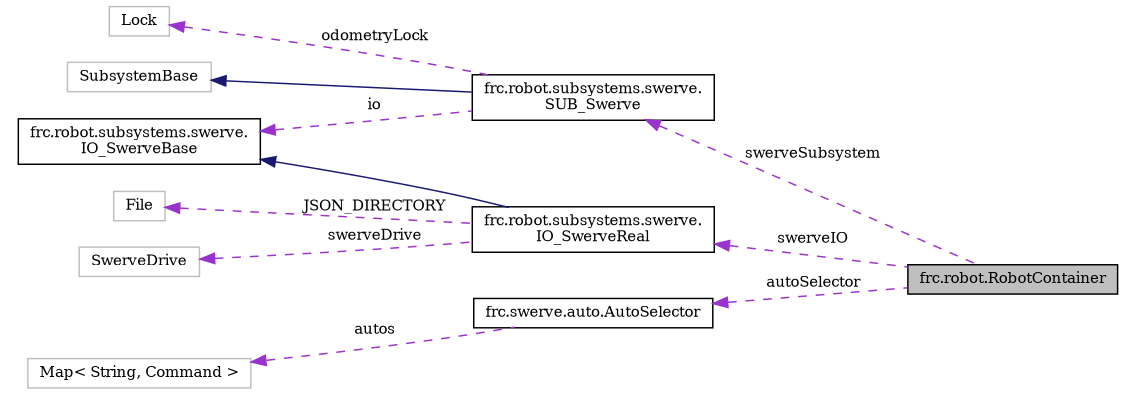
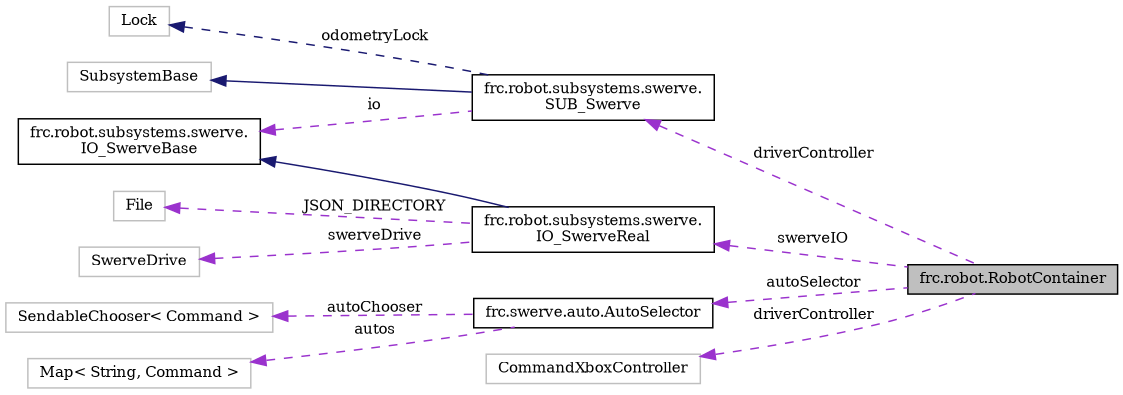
edge "frc.robot.subsystems.swerve. SUB_Swerve" -> "Lock": color darkorchid3 -> midnightblue
edge "frc.robot.RobotContainer" -> "frc.robot.subsystems.swerve. SUB_Swerve": label " swerveSubsystem" -> " driverController"
node "SendableChooser< Command >": added
node "CommandXboxController": added
